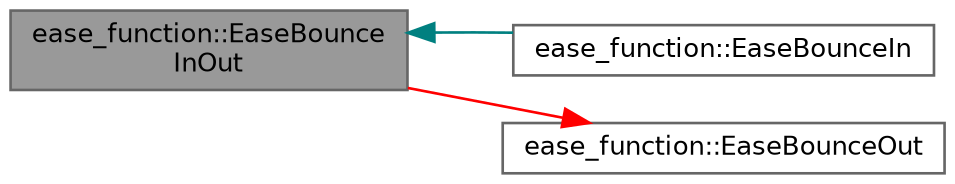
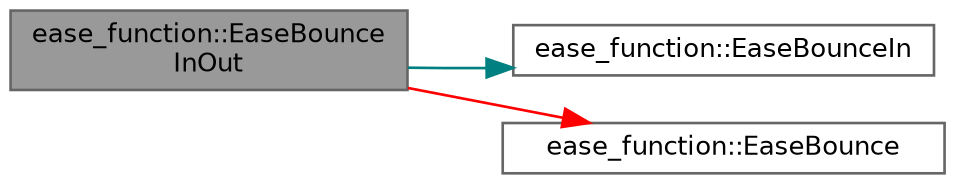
edge "ease_function::EaseBounceIn" -> "ease_function::EaseBounce InOut": reversed
node "ease_function::EaseBounceOut": label "ease_function::EaseBounceOut" -> "ease_function::EaseBounce"
